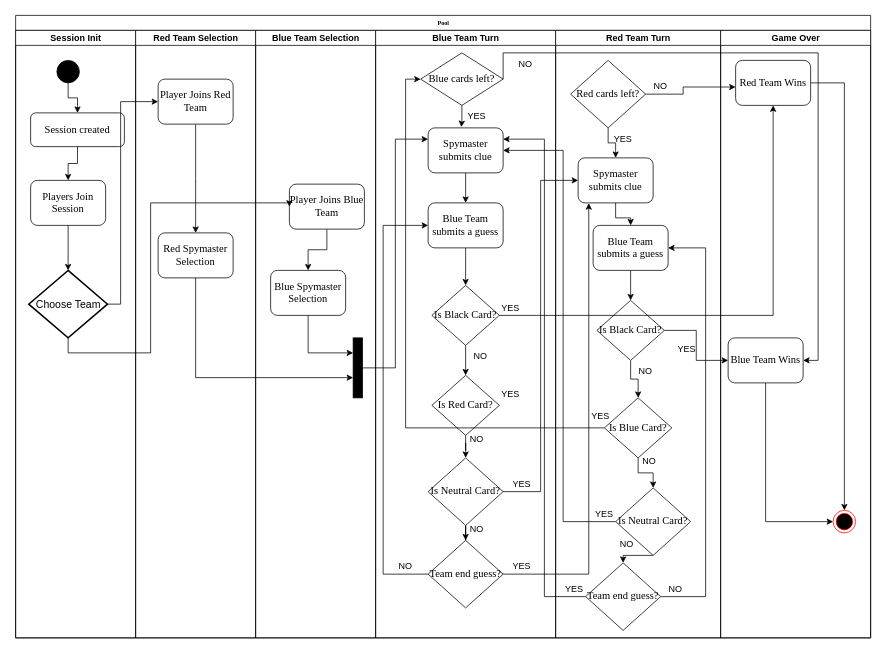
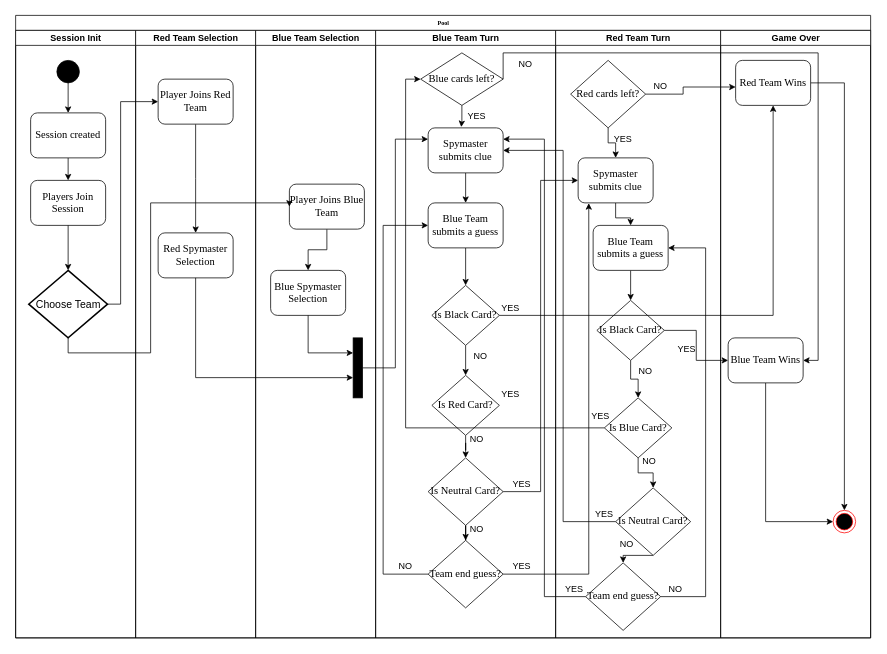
node "Session created": size 94x34 -> 75x45
